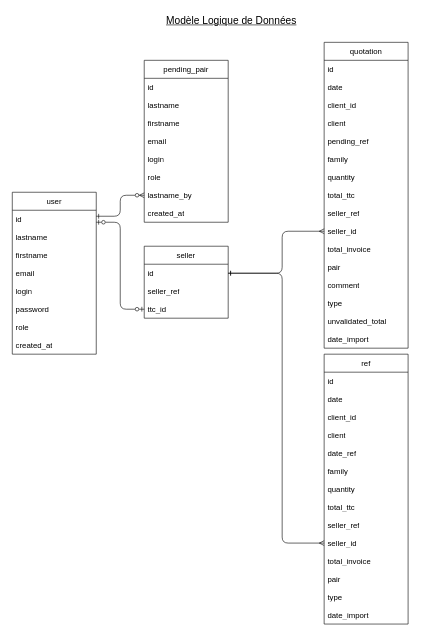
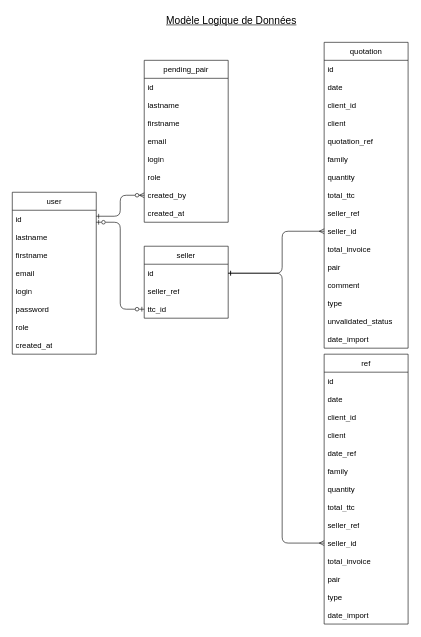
node "pending_ref": label "pending_ref" -> "quotation_ref"
node "lastname_by": label "lastname_by" -> "created_by"
node "unvalidated_total": label "unvalidated_total" -> "unvalidated_status"
